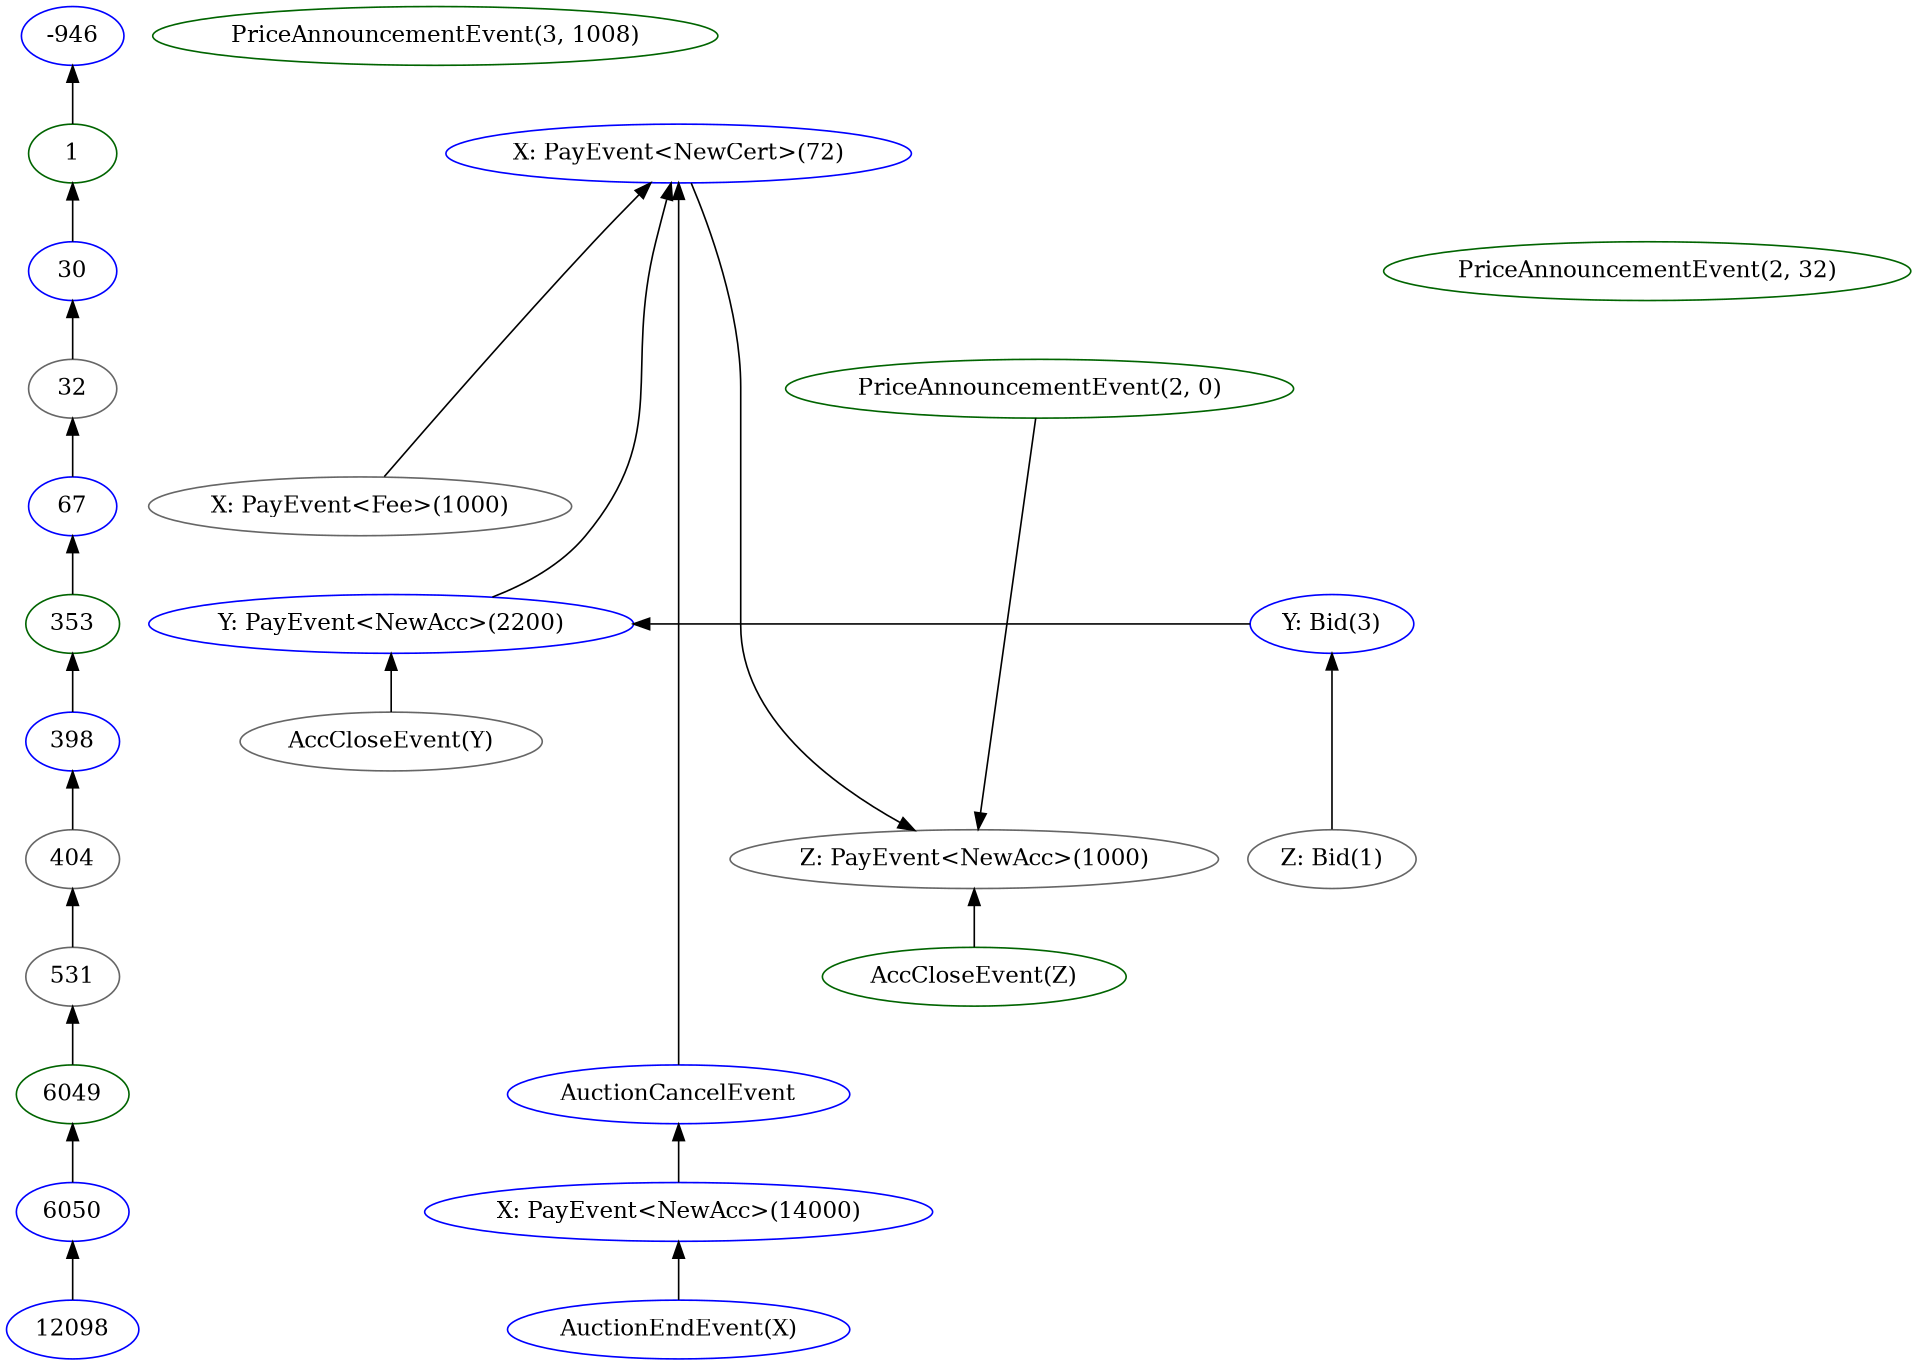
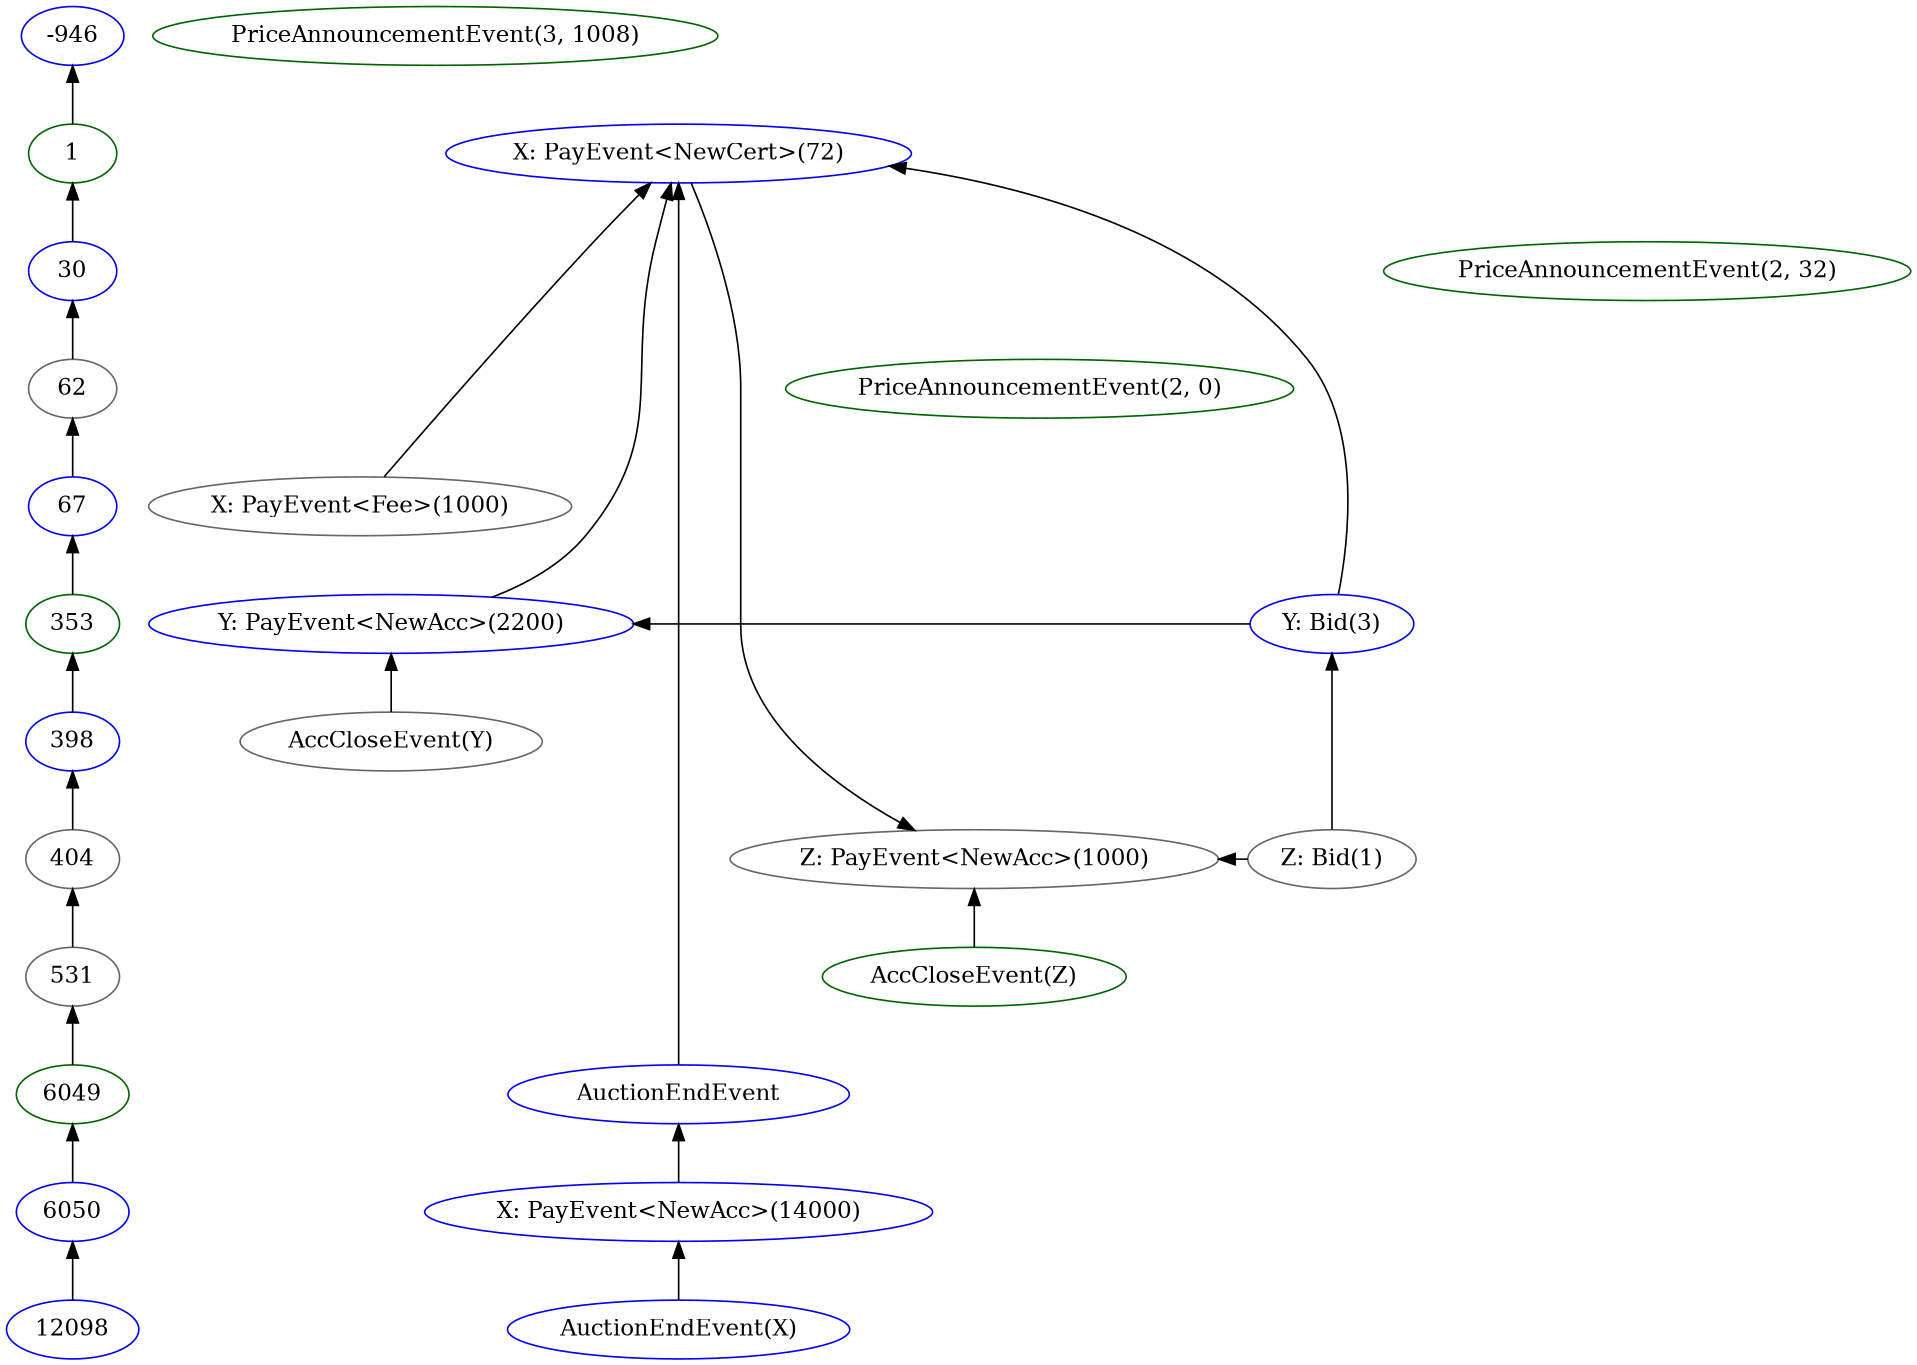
edge "Y: Bid(3)" -> "X: PayEvent<NewCert>(72)": added
node "32": label "32" -> "62"
edge "PriceAnnouncementEvent(2, 0)" -> "Z: PayEvent<NewAcc>(1000)": now "Z: Bid(1)" -> "Z: PayEvent<NewAcc>(1000)"
node "AuctionCancelEvent": label "AuctionCancelEvent" -> "AuctionEndEvent"
